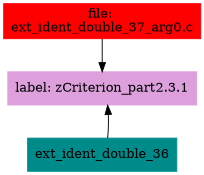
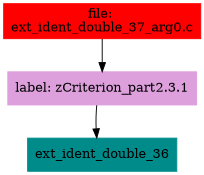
edge "ext_ident_double_36" -> "label: zCriterion_part2.3.1": reversed
